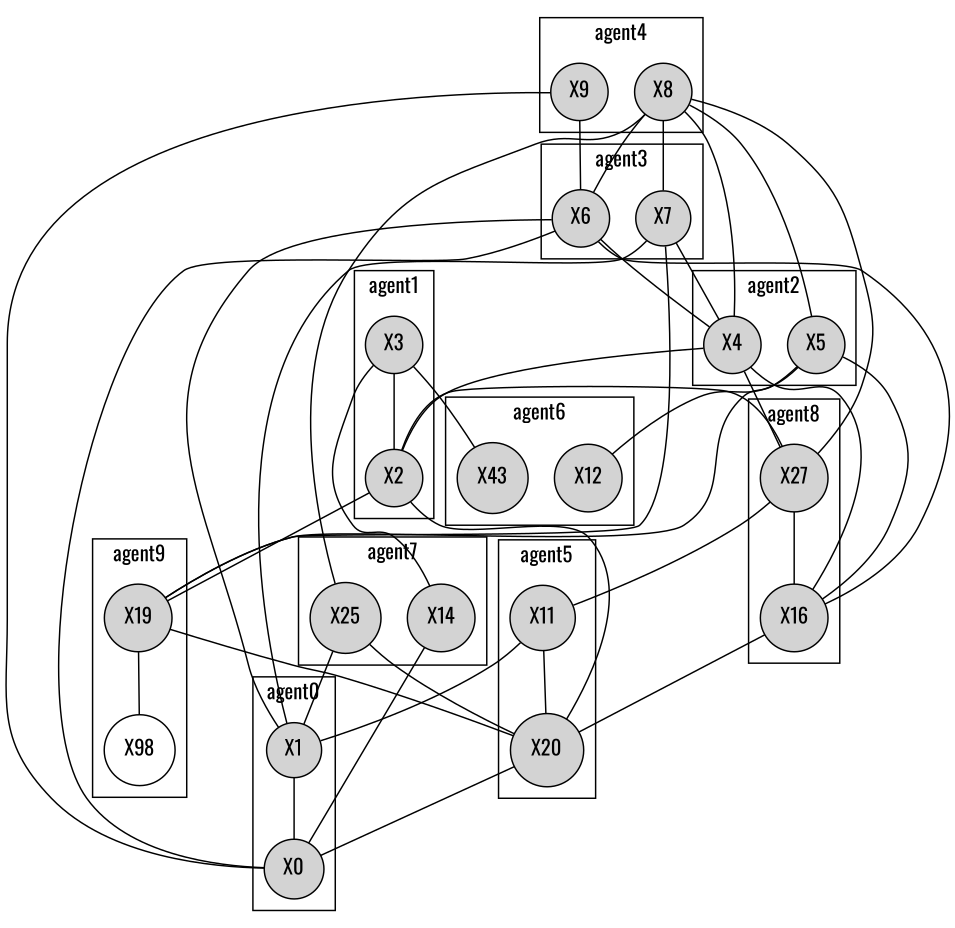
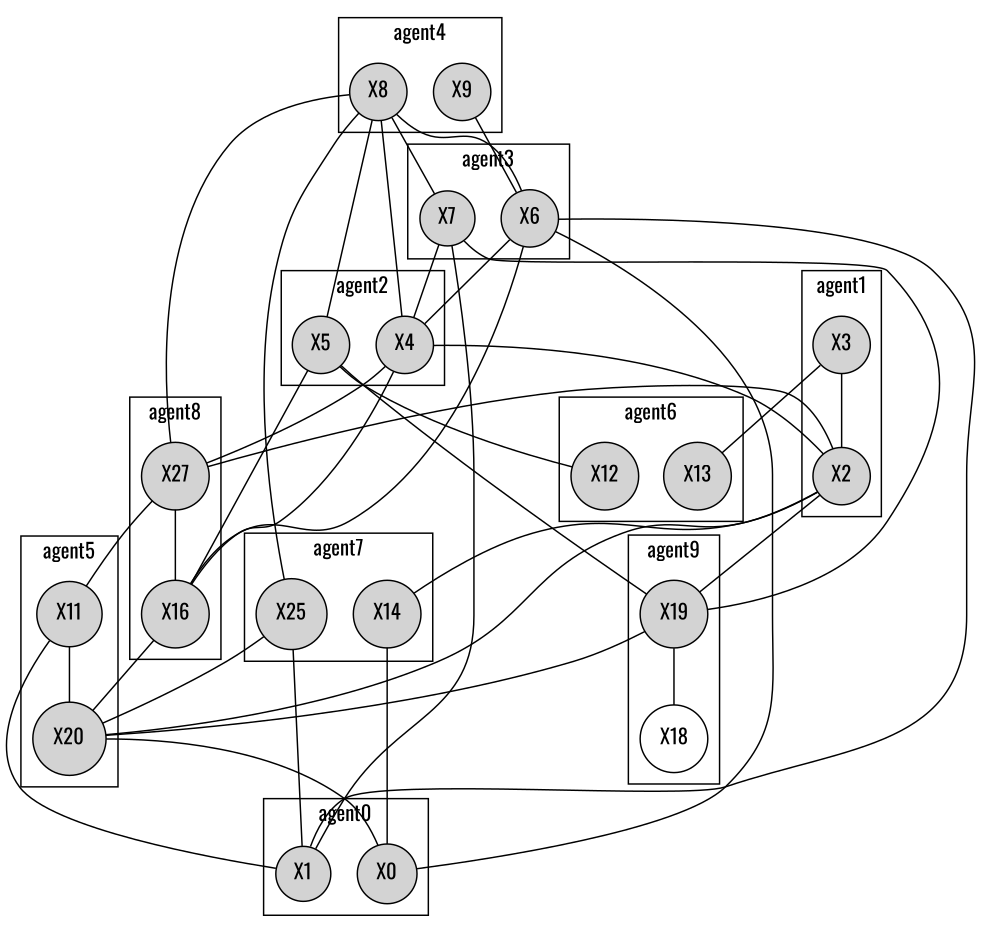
edge "X9" -- "X0": removed
node "X43": label "X43" -> "X13"
edge "X3" -- "X14": now "X2" -- "X14"
node "X98": label "X98" -> "X18"
edge "X1" -- "X0": removed
